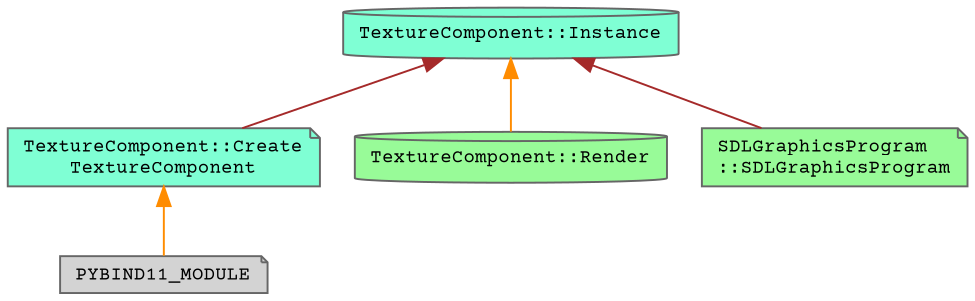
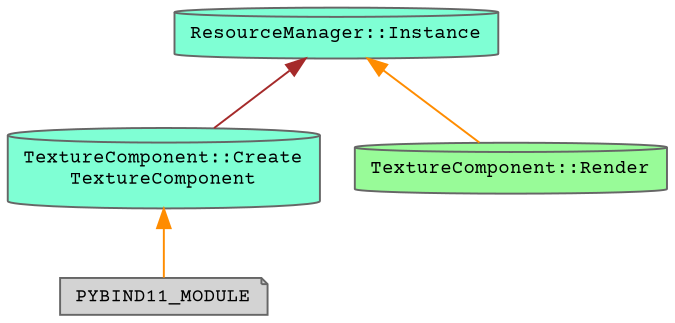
node "TextureComponent::Instance": label "TextureComponent::Instance" -> "ResourceManager::Instance"
node "TextureComponent::Create TextureComponent": shape note -> cylinder
node "SDLGraphicsProgram ::SDLGraphicsProgram": removed
